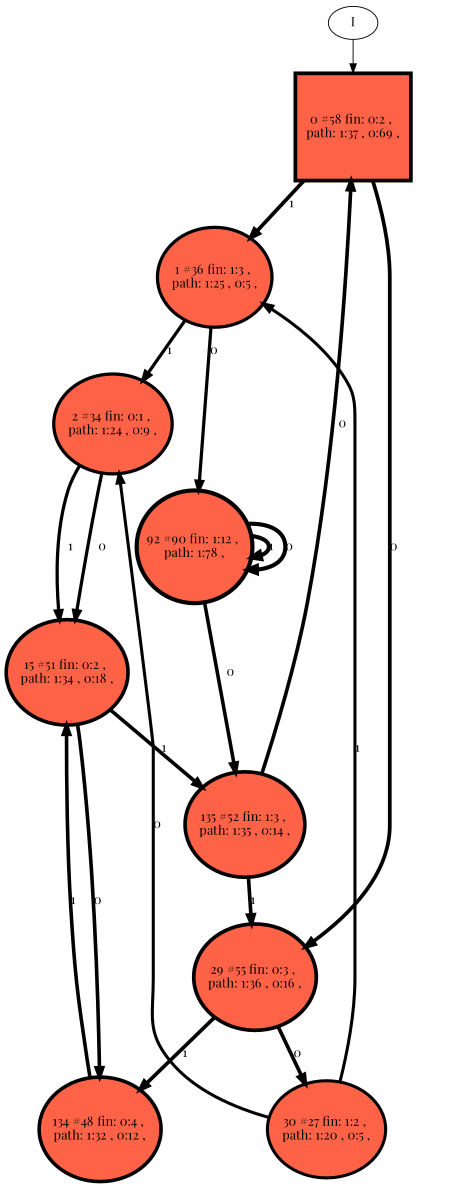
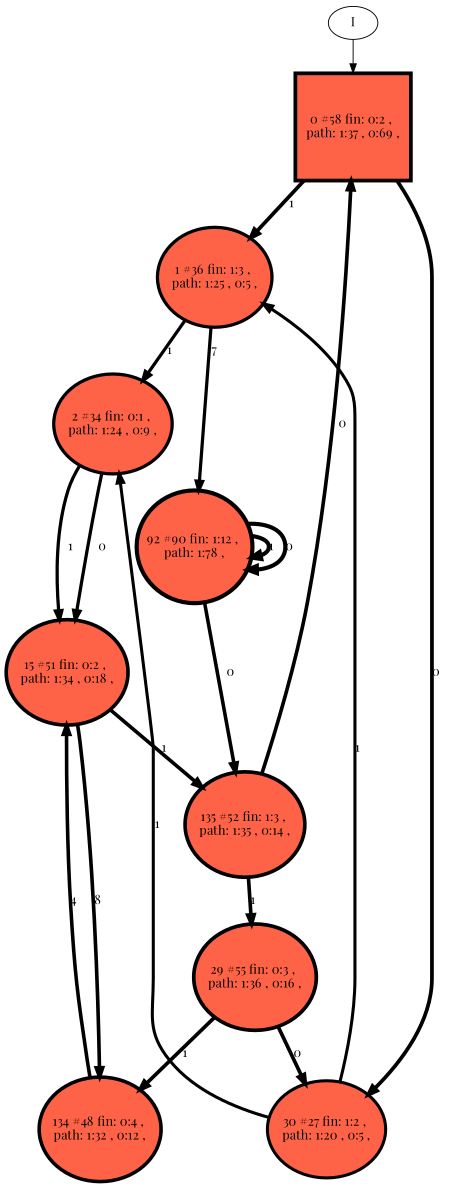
edge "1 #36 fin: 1:3 , path: 1:25 , 0:5 ," -> "92 #90 fin: 1:12 , path: 1:78 ,": label "0 " -> "7 "
edge "0 #58 fin: 0:2 , path: 1:37 , 0:69 ," -> "29 #55 fin: 0:3 , path: 1:36 , 0:16 ,": now "0 #58 fin: 0:2 , path: 1:37 , 0:69 ," -> "30 #27 fin: 1:2 , path: 1:20 , 0:5 ,"
edge "30 #27 fin: 1:2 , path: 1:20 , 0:5 ," -> "2 #34 fin: 0:1 , path: 1:24 , 0:9 ,": label "0 " -> "1 "
edge "134 #48 fin: 0:4 , path: 1:32 , 0:12 ," -> "15 #51 fin: 0:2 , path: 1:34 , 0:18 ,": label "1 " -> "4 "
edge "15 #51 fin: 0:2 , path: 1:34 , 0:18 ," -> "134 #48 fin: 0:4 , path: 1:32 , 0:12 ,": label "0 " -> "8 "
